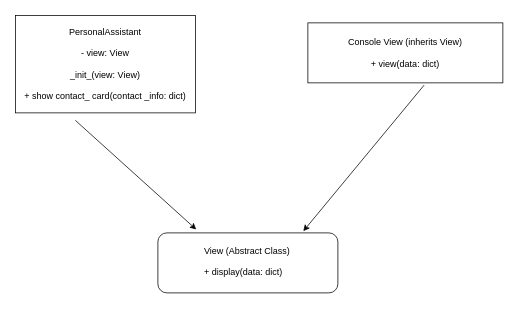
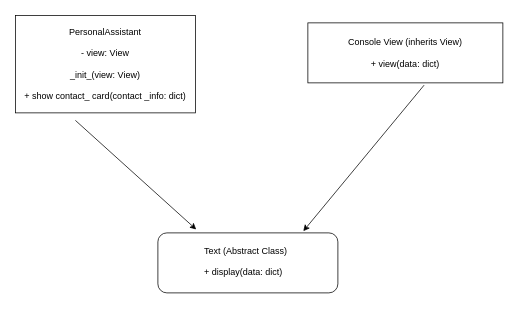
node "View (Abstract Class) + display(data: dict)": label "View (Abstract Class) + display(data: dict)" -> "Text (Abstract Class) + display(data: dict)"
